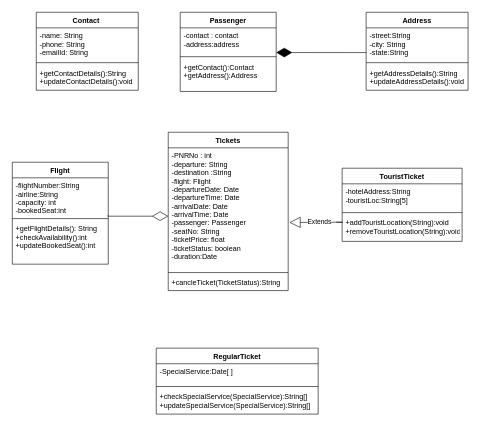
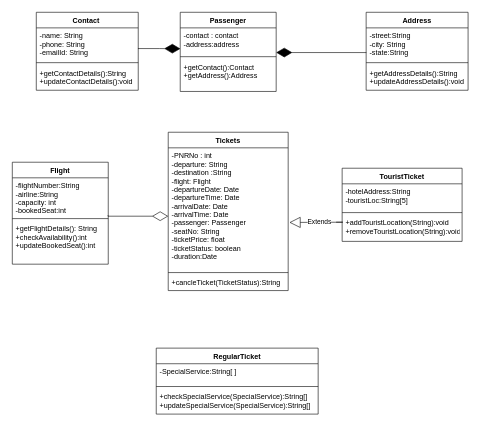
edge "-name: String -phone: String -emailId: String" -> "-contact : contact -address:address": added
node "-SpecialService:Date[ ]": label "-SpecialService:Date[ ]" -> "-SpecialService:String[ ]"
